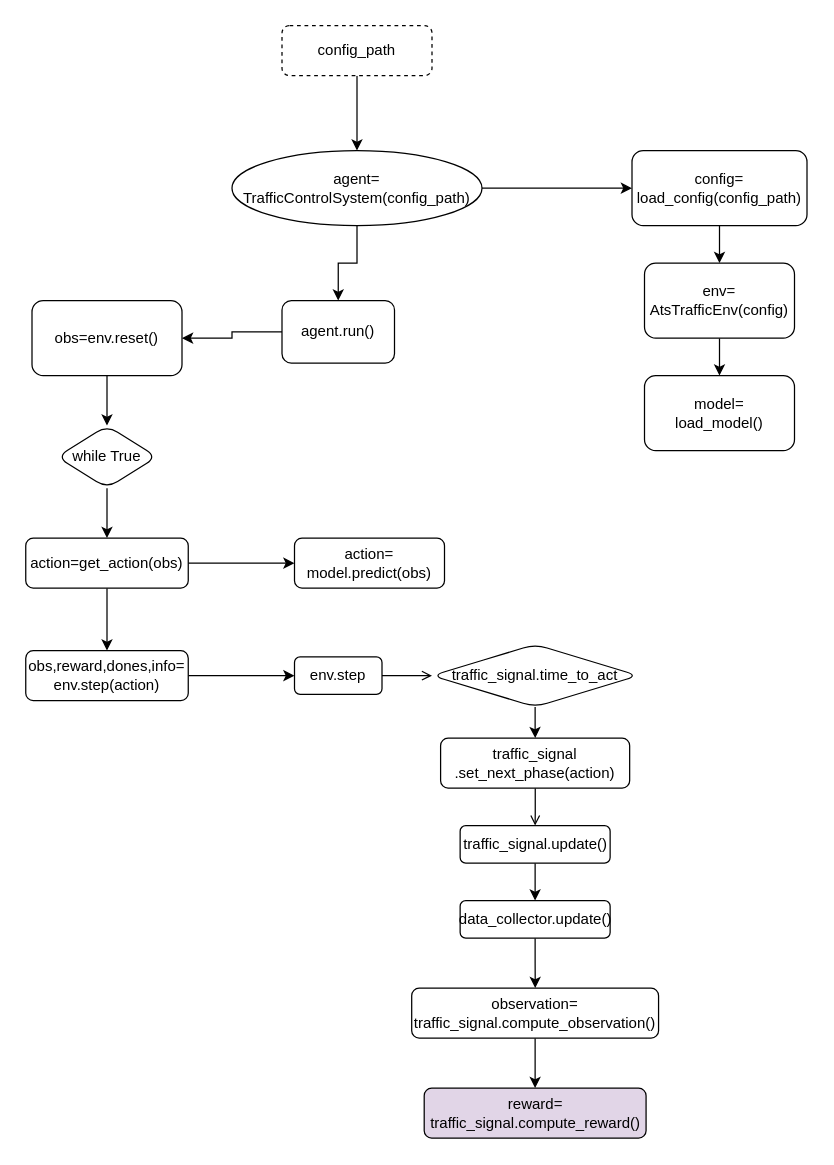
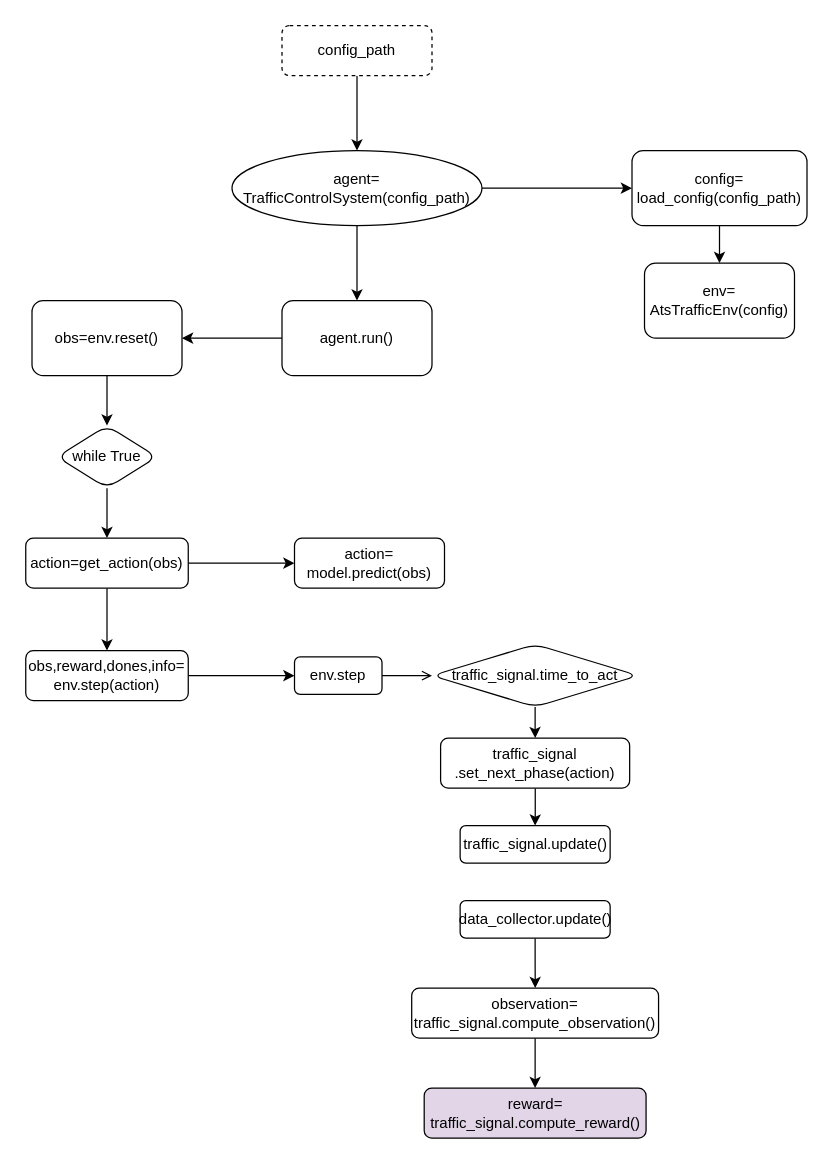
node "agent.run()": size 113x63 -> 150x75
edge "env= AtsTrafficEnv(config)" -> "model= load_model()": removed
node "model= load_model()": removed
edge "traffic_signal .set_next_phase(action)" -> "traffic_signal.update()": arrowhead open -> classic
edge "traffic_signal.update()" -> "data_collector.update()": removed
